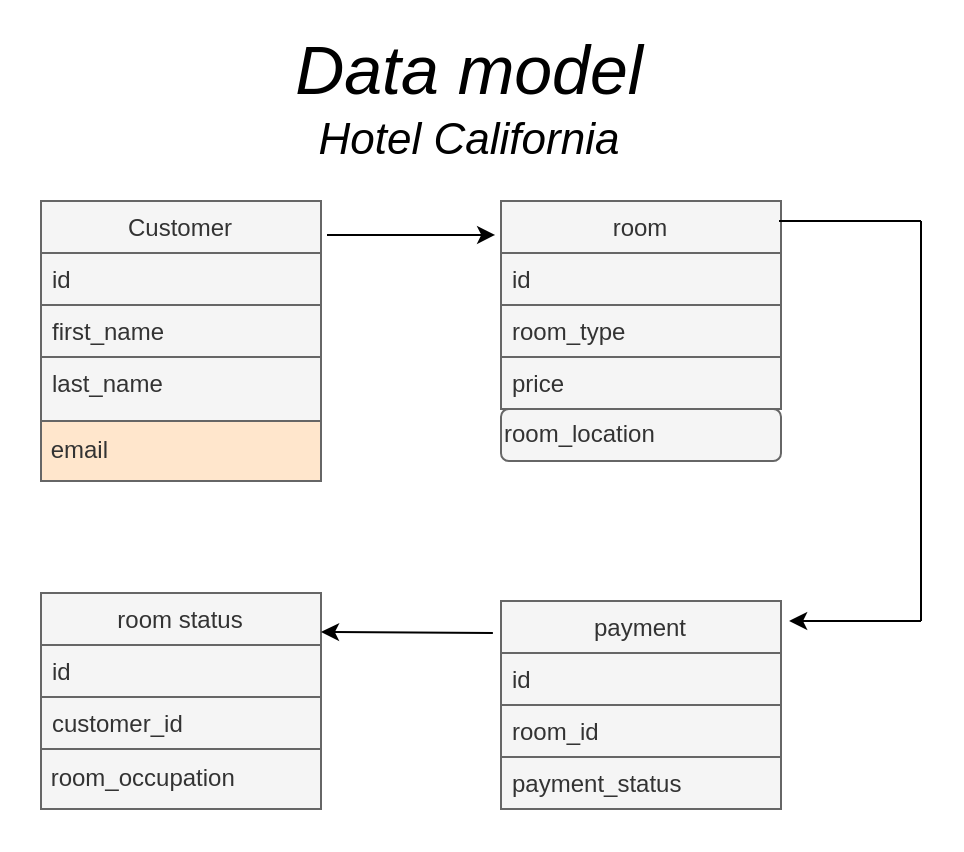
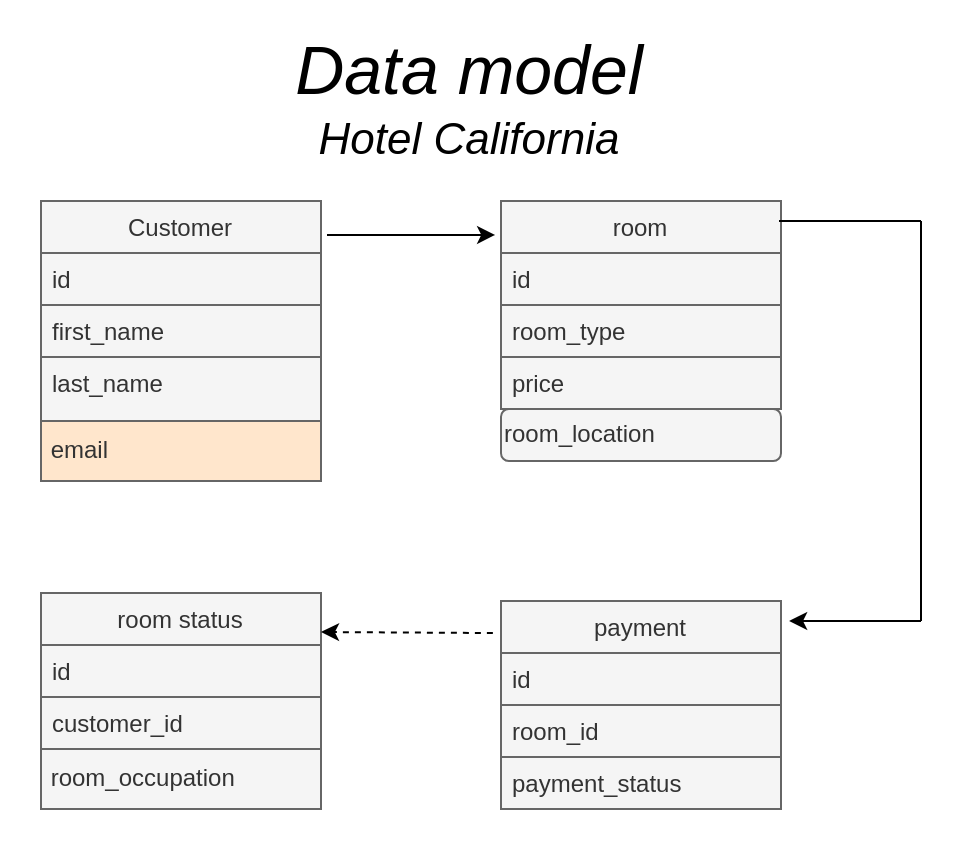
edge "payment" -> "room status": style solid -> dashed
